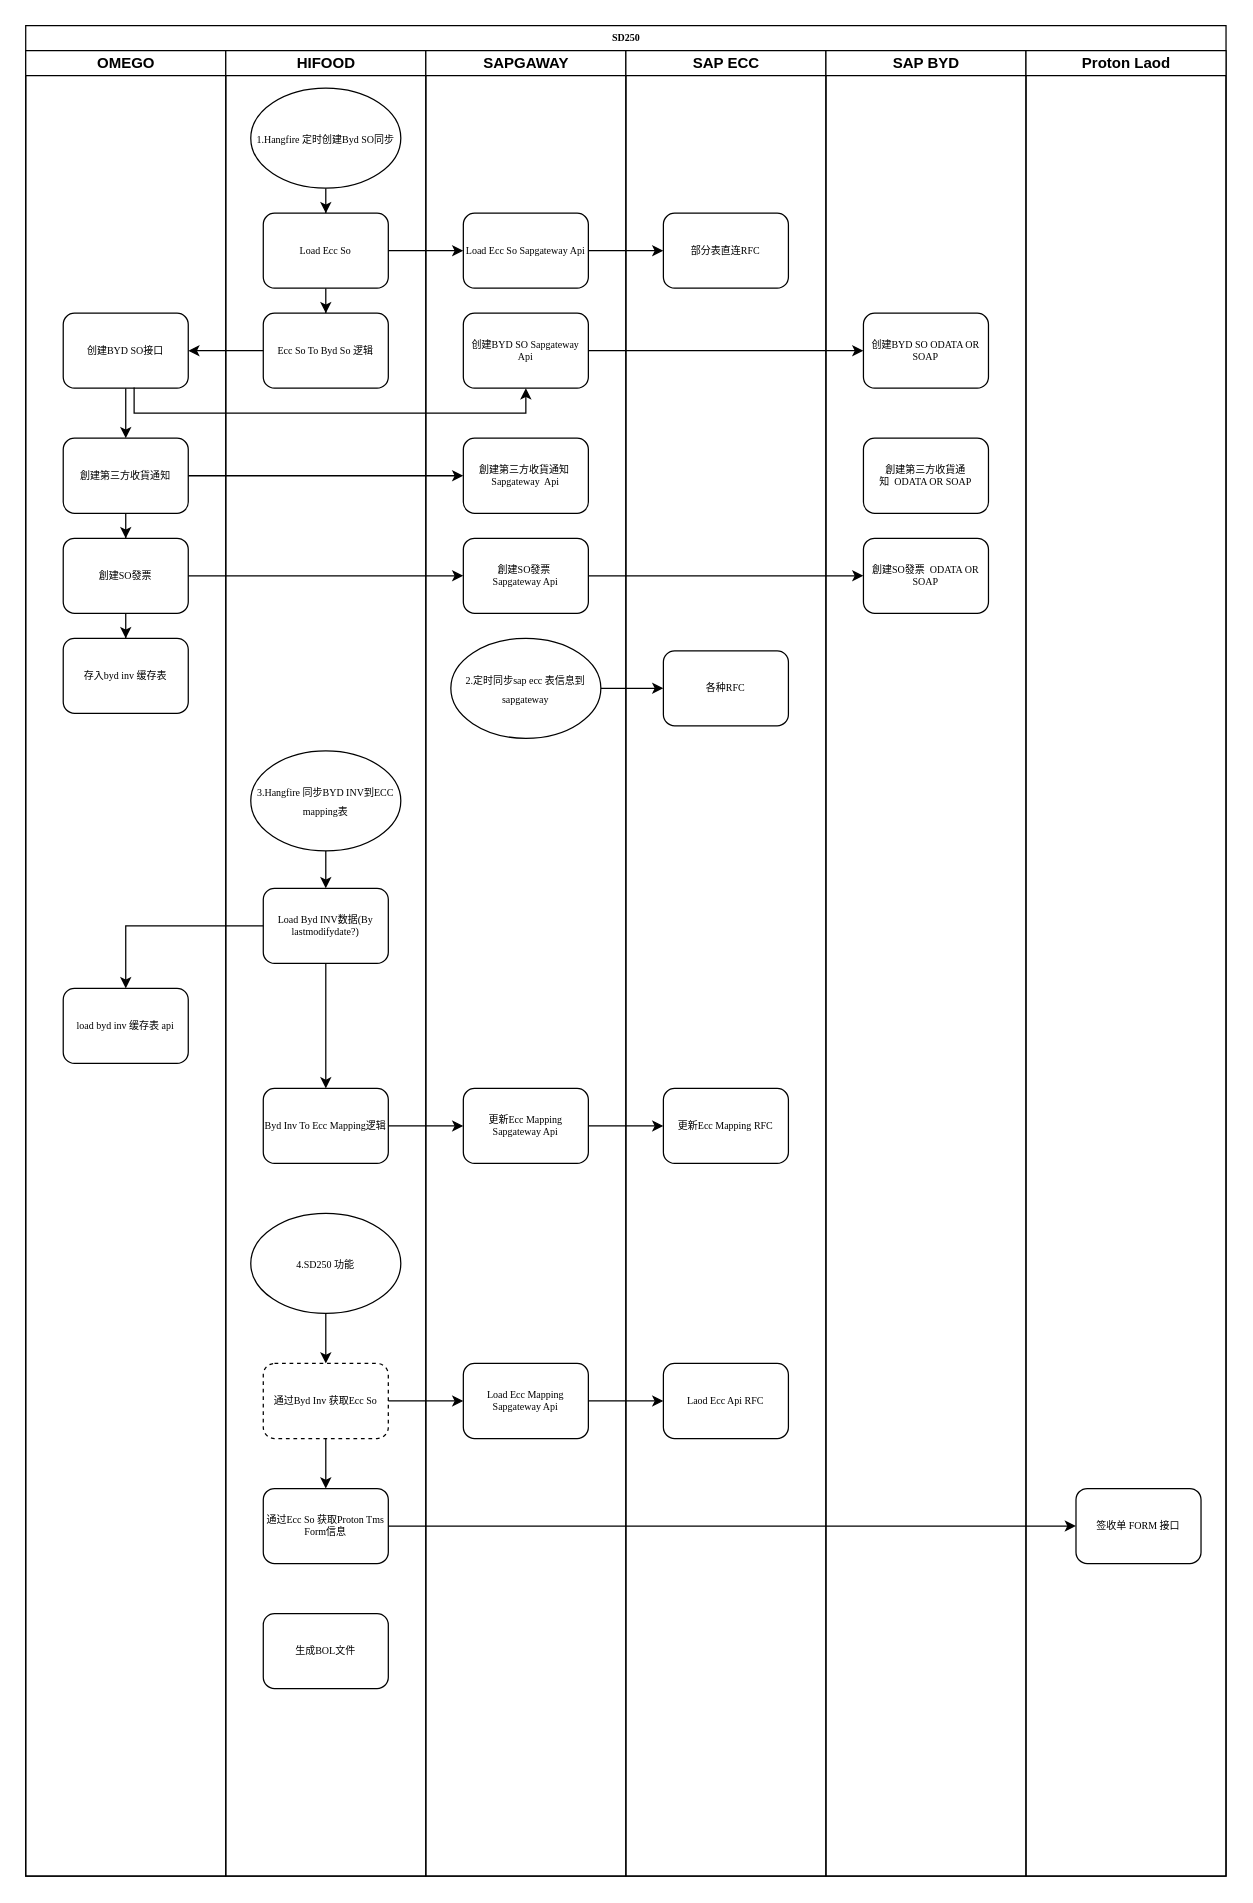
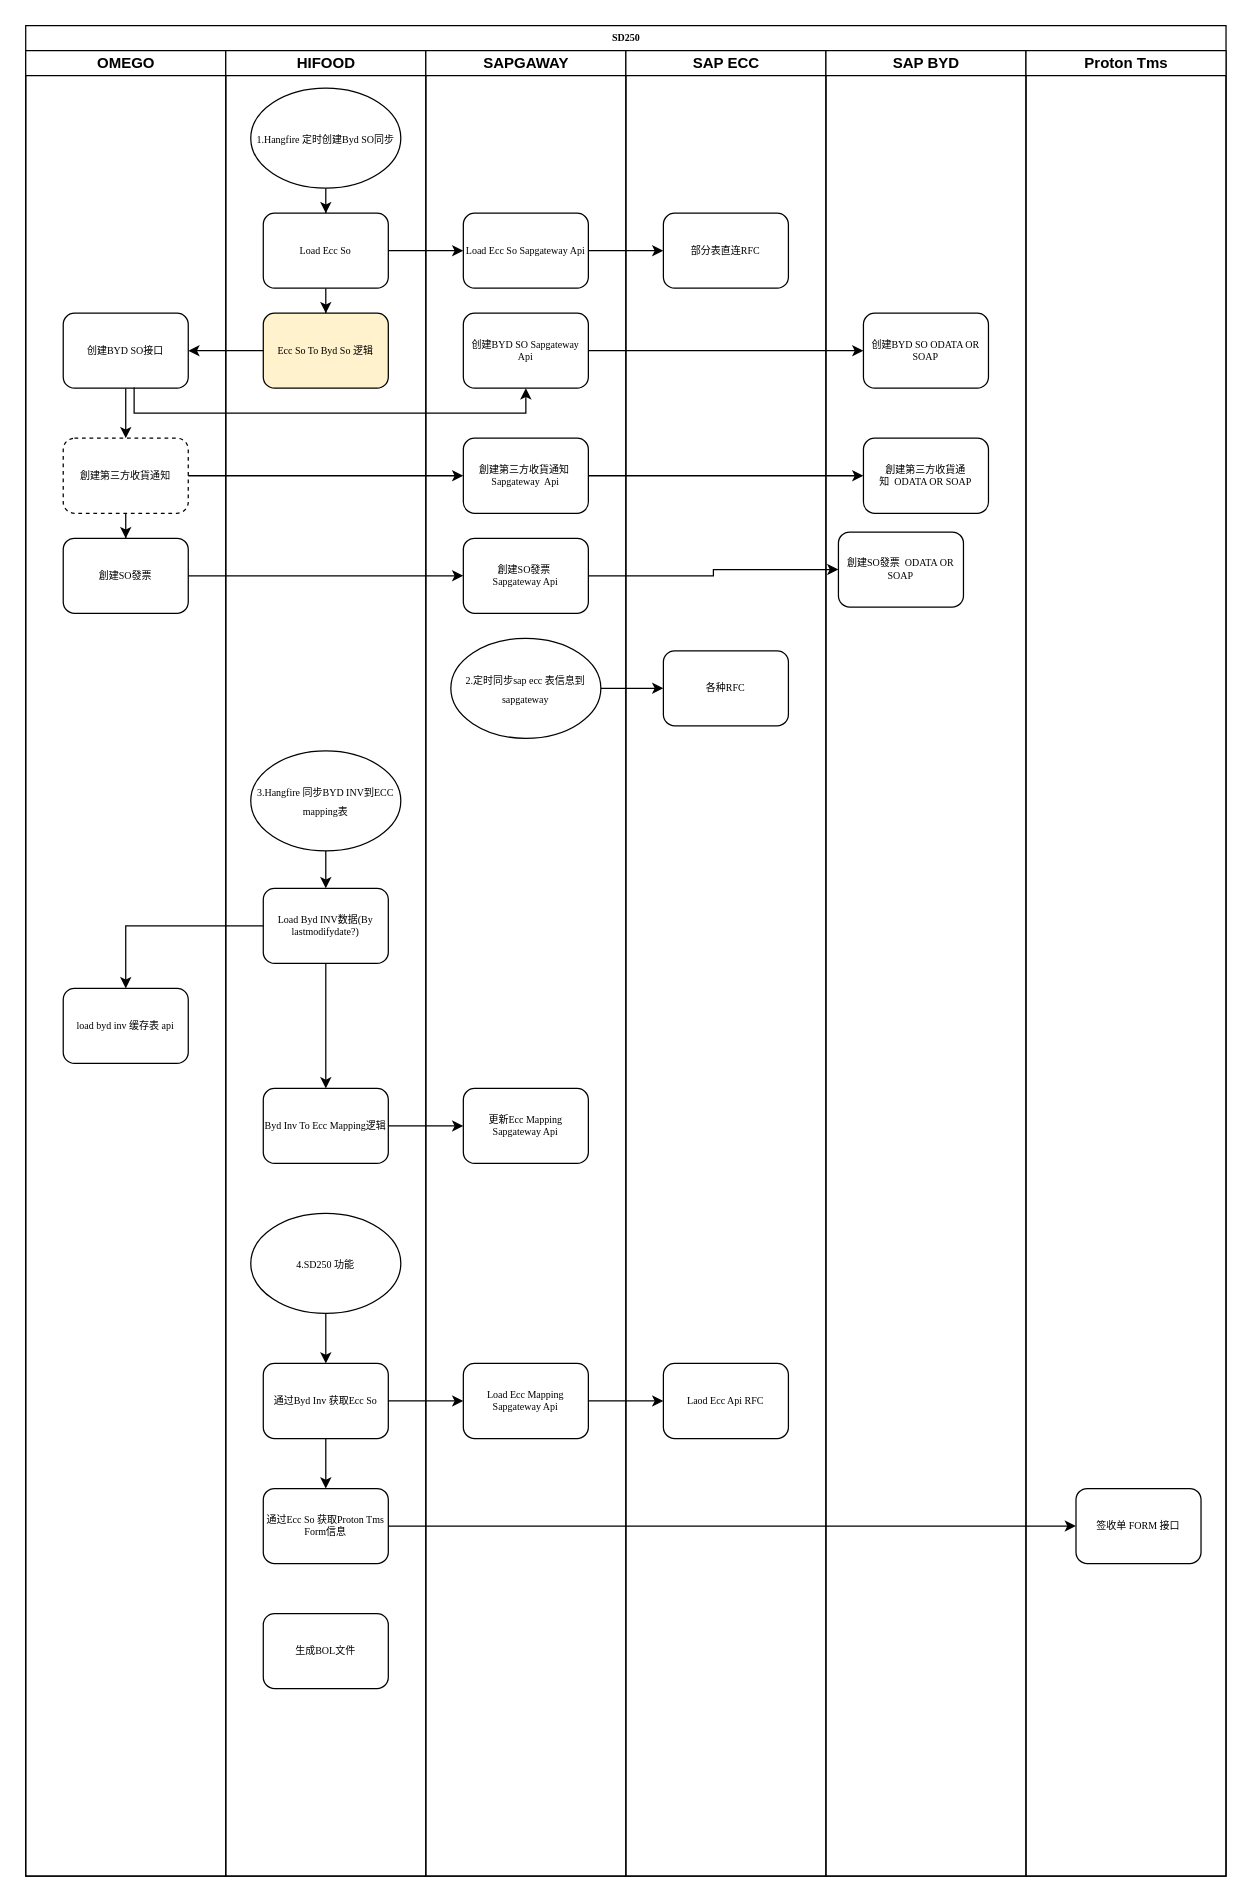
node "Proton Laod": label "Proton Laod" -> "Proton Tms"
node "Ecc So To Byd So 逻辑": fillcolor #ffffff -> #fff2cc
node "創建第三方收貨通知": style solid -> dashed
edge "創建第三方收貨通知 Sapgateway Api" -> "創建第三方收貨通知 ODATA OR SOAP": added
node "創建SO發票 ODATA OR SOAP": moved (926, 576) -> (901, 569)
edge "創建SO發票" -> "存入byd inv 缓存表": removed
node "存入byd inv 缓存表": removed
edge "更新Ecc Mapping Sapgateway Api" -> "更新Ecc Mapping RFC": removed
node "更新Ecc Mapping RFC": removed
node "通过Byd Inv 获取Ecc So": style dashed -> solid
